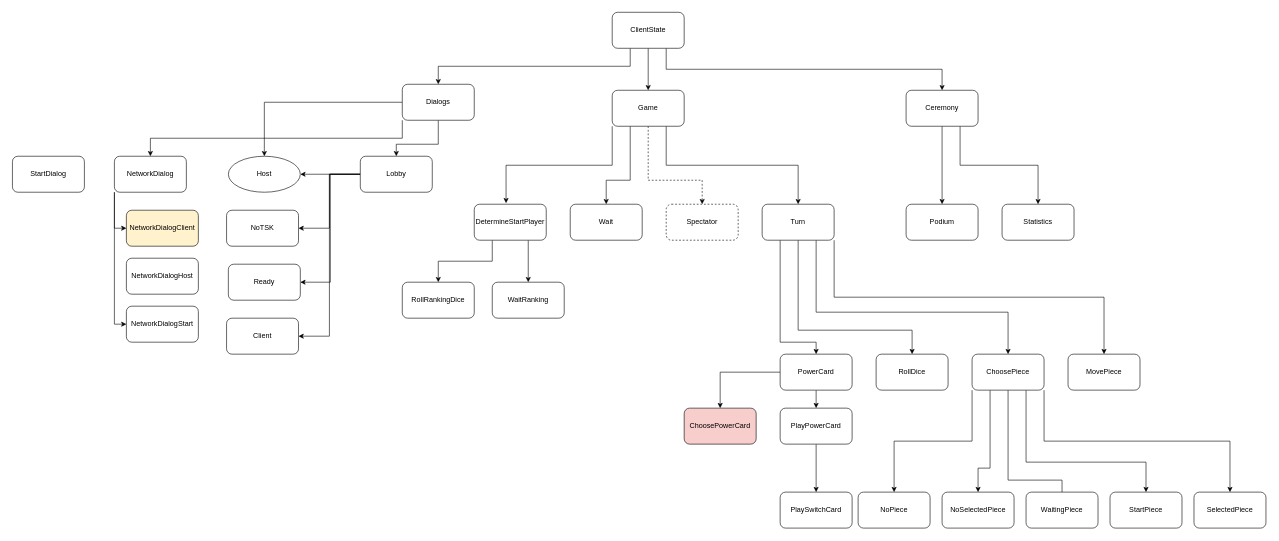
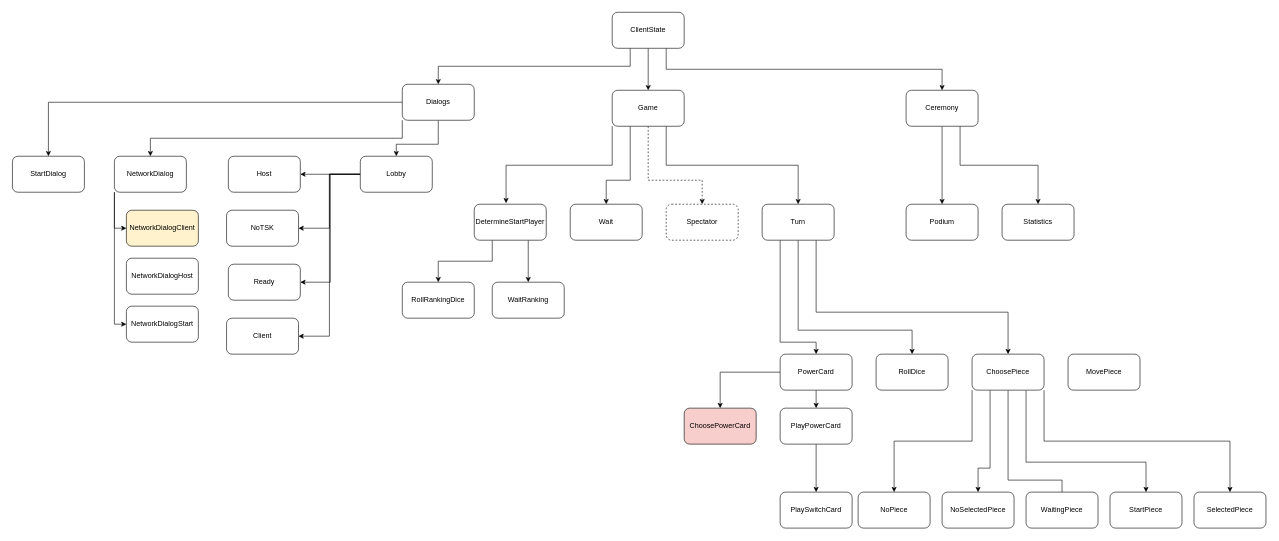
edge "Dialogs" -> "Host": now "Dialogs" -> "StartDialog"
node "Host": shape ellipse -> rounded rectangle
edge "Turn" -> "MovePiece": removed
